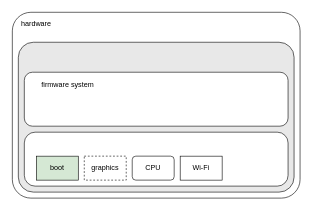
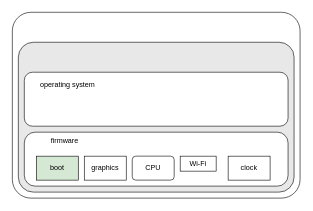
node "hardware": removed
node "firmware system": label "firmware system" -> "operating system"
node "firmware": added
node "graphics": style dashed -> solid
node "Wi-Fi": size 42x24 -> 36x15
node "clock": added
